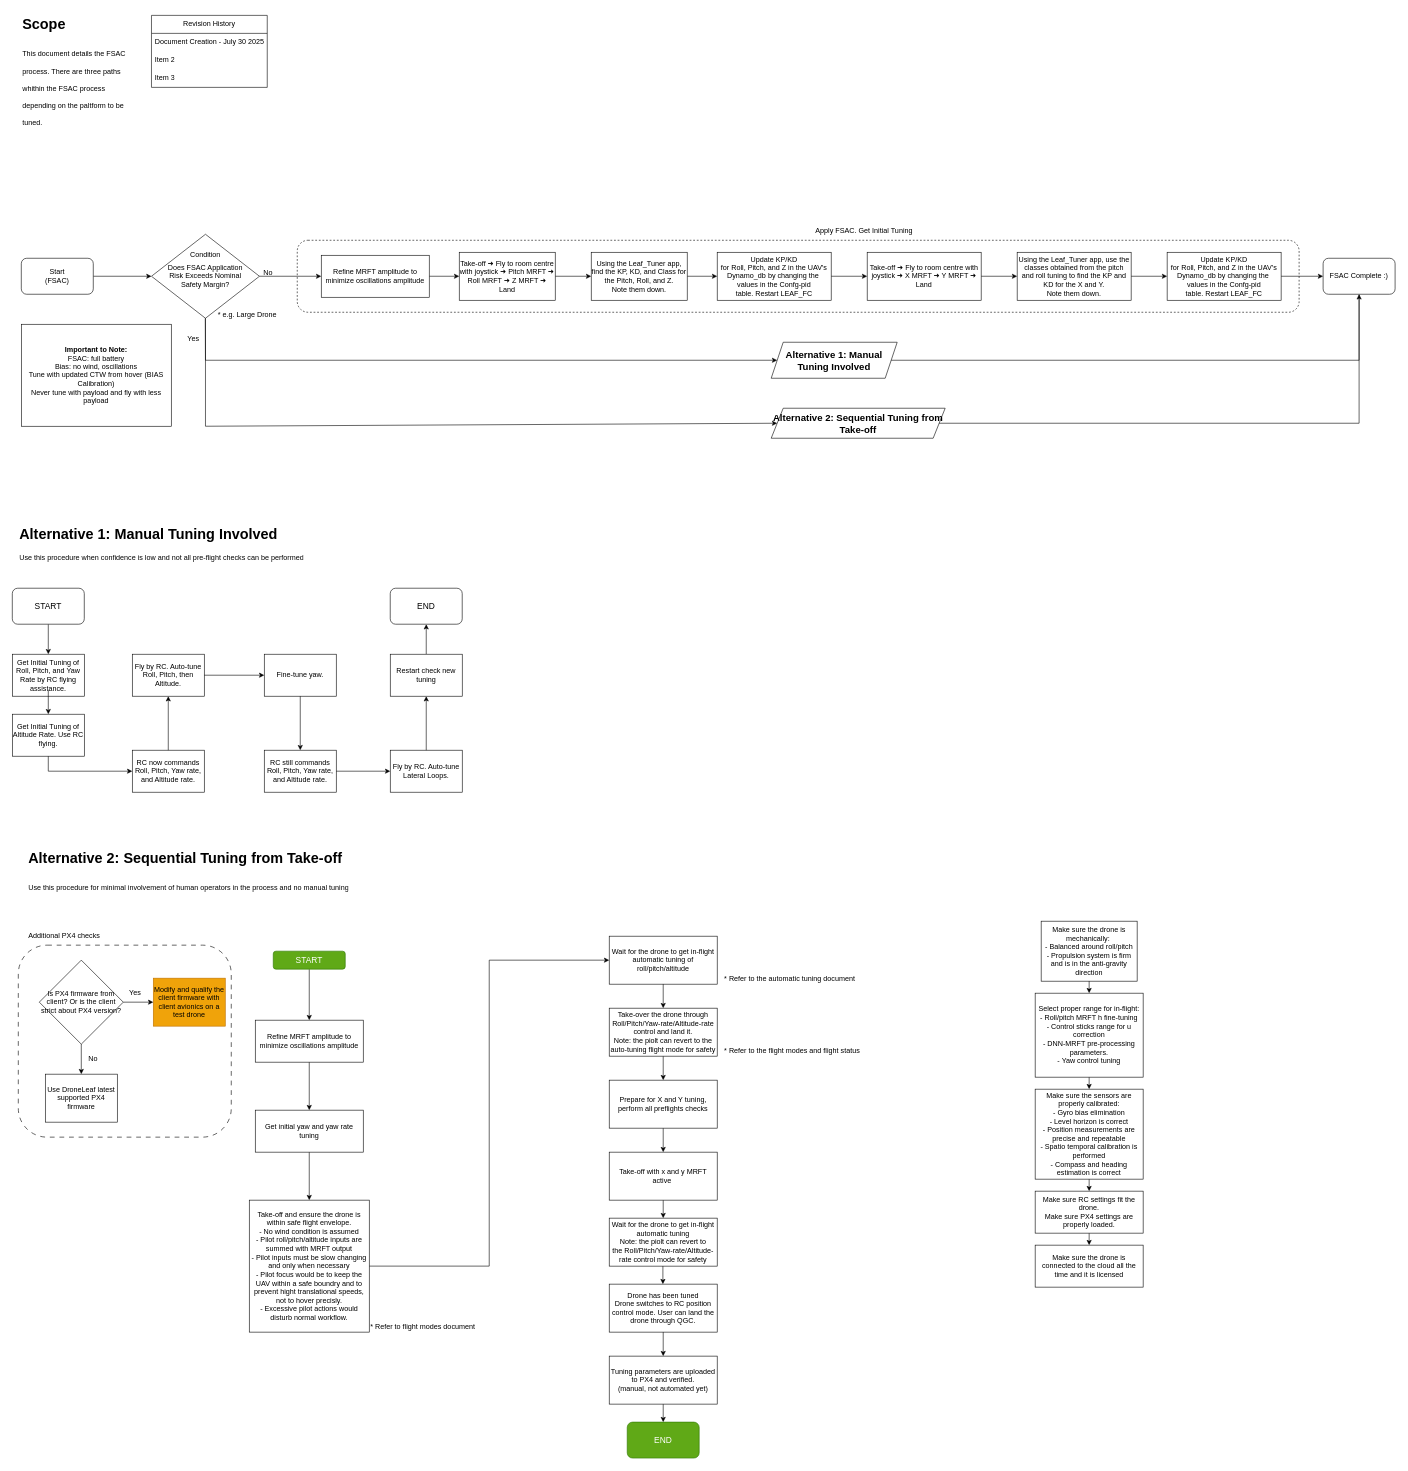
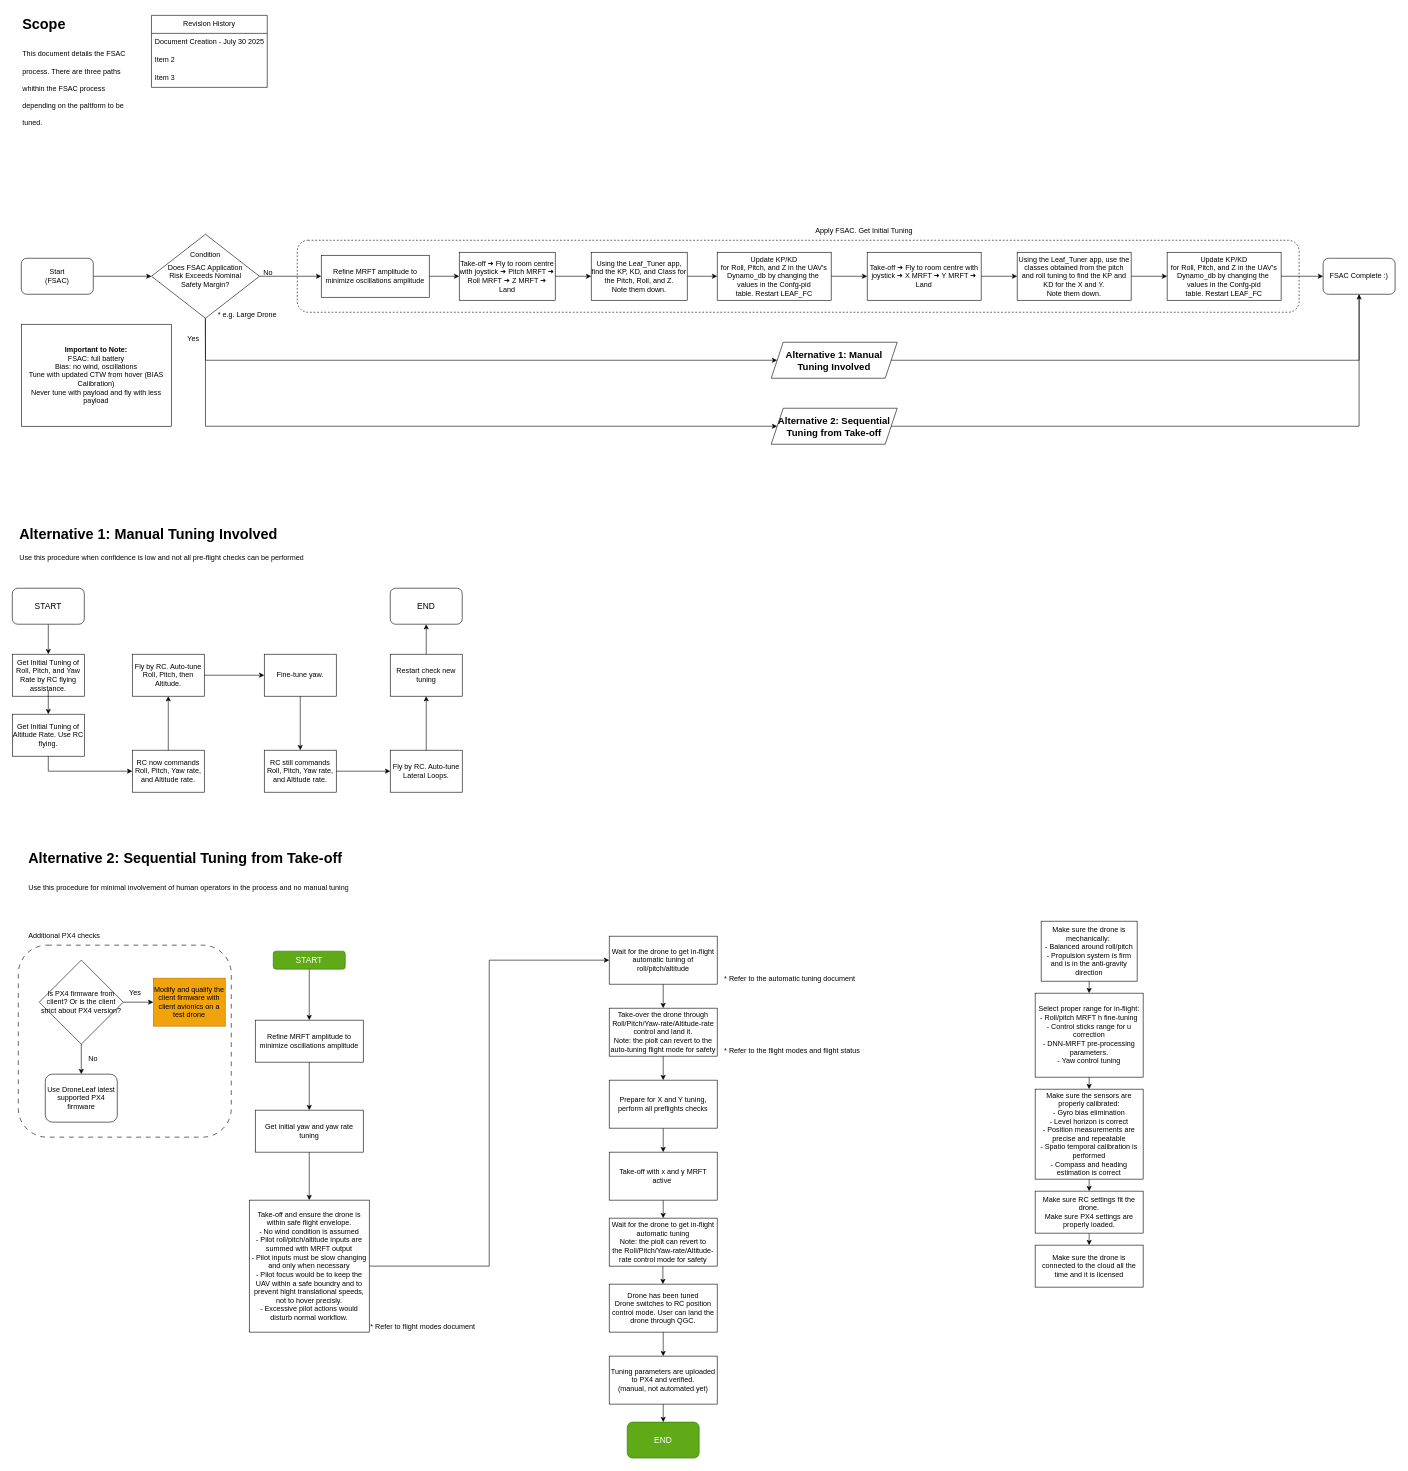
node "Alternative 2: Sequential Tuning from Take-off": size 174x30 -> 126x36
node "Use DroneLeaf latest supported PX4 firmware": shape rectangle -> rounded rectangle
